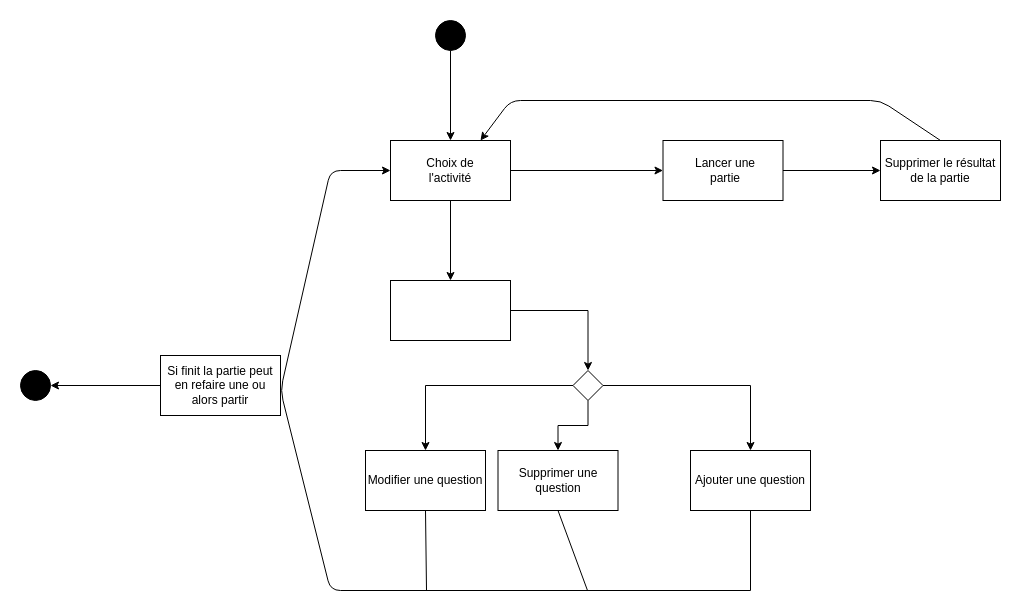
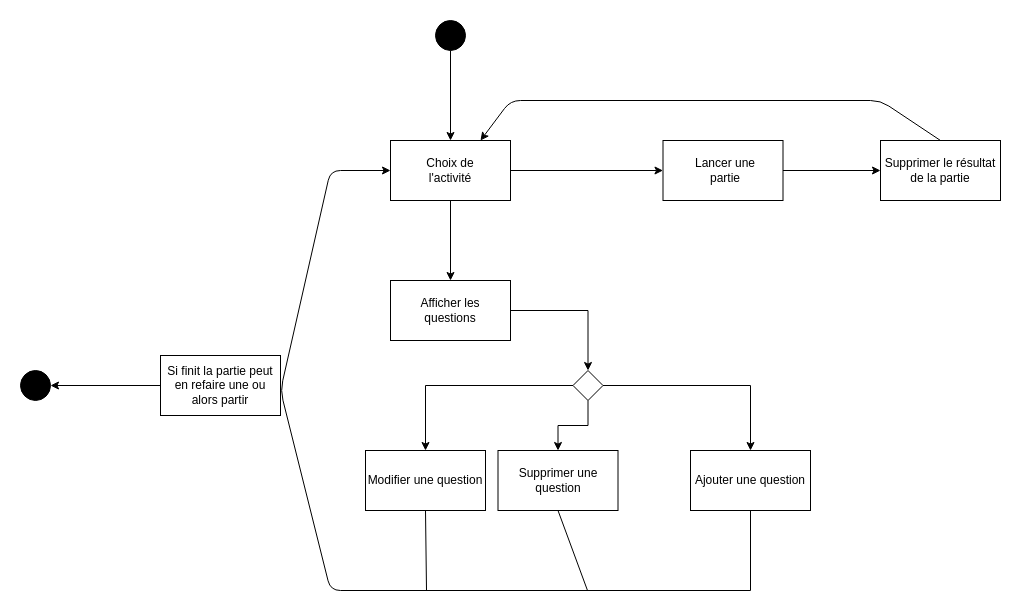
node "Afficher les questions": added
